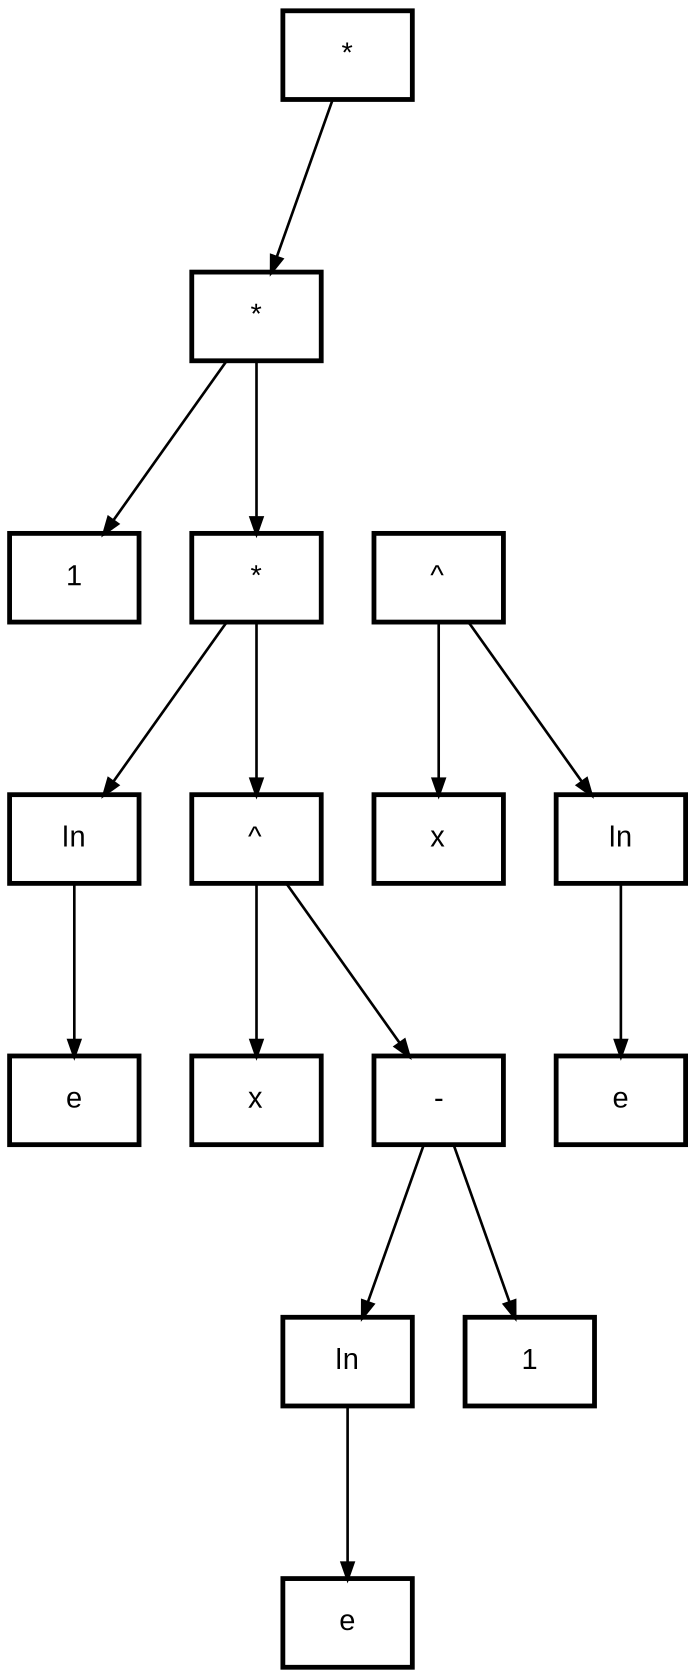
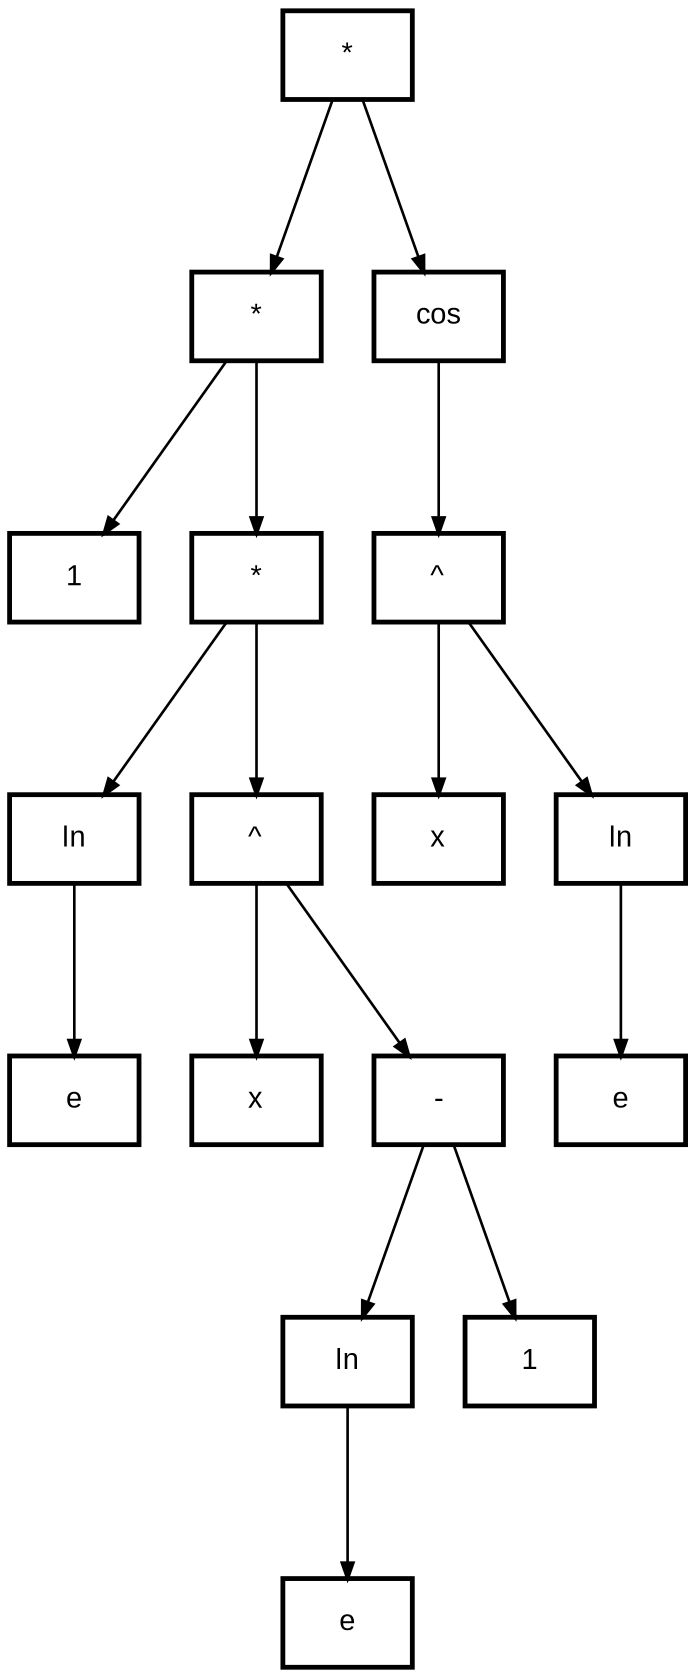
node "cos": added
